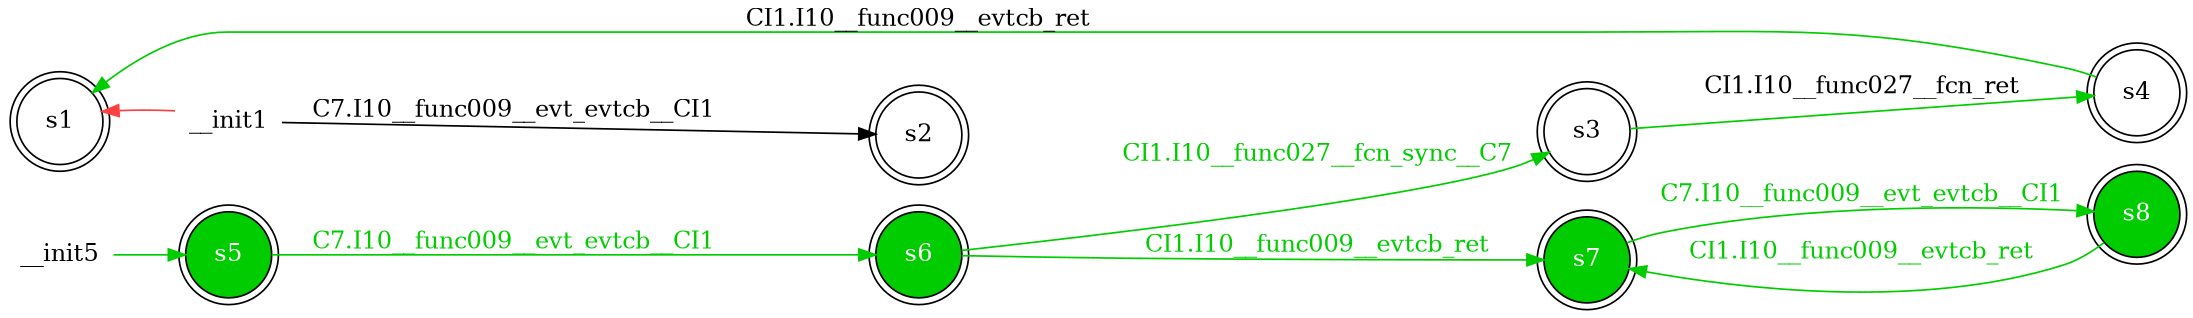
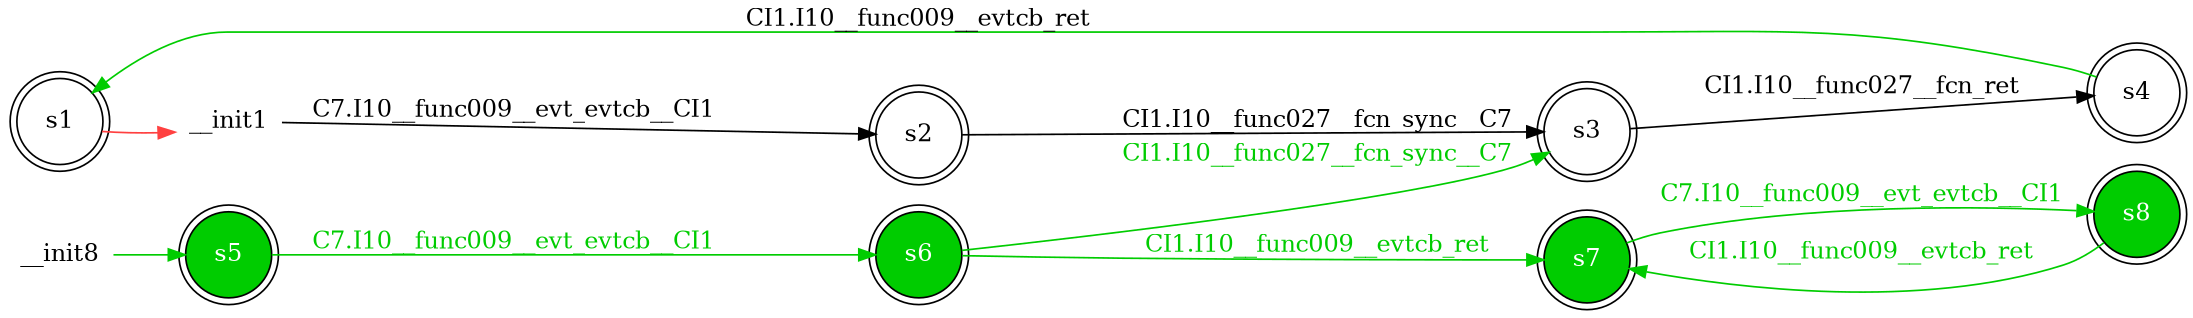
edge "__init1" -> "s1": reversed
edge "s3" -> "s4": color #00cc00 -> black
edge "s2" -> "s3": added, label "CI1.I10__func027__fcn_sync__C7"
node "__init5": label "__init5" -> "__init8"
